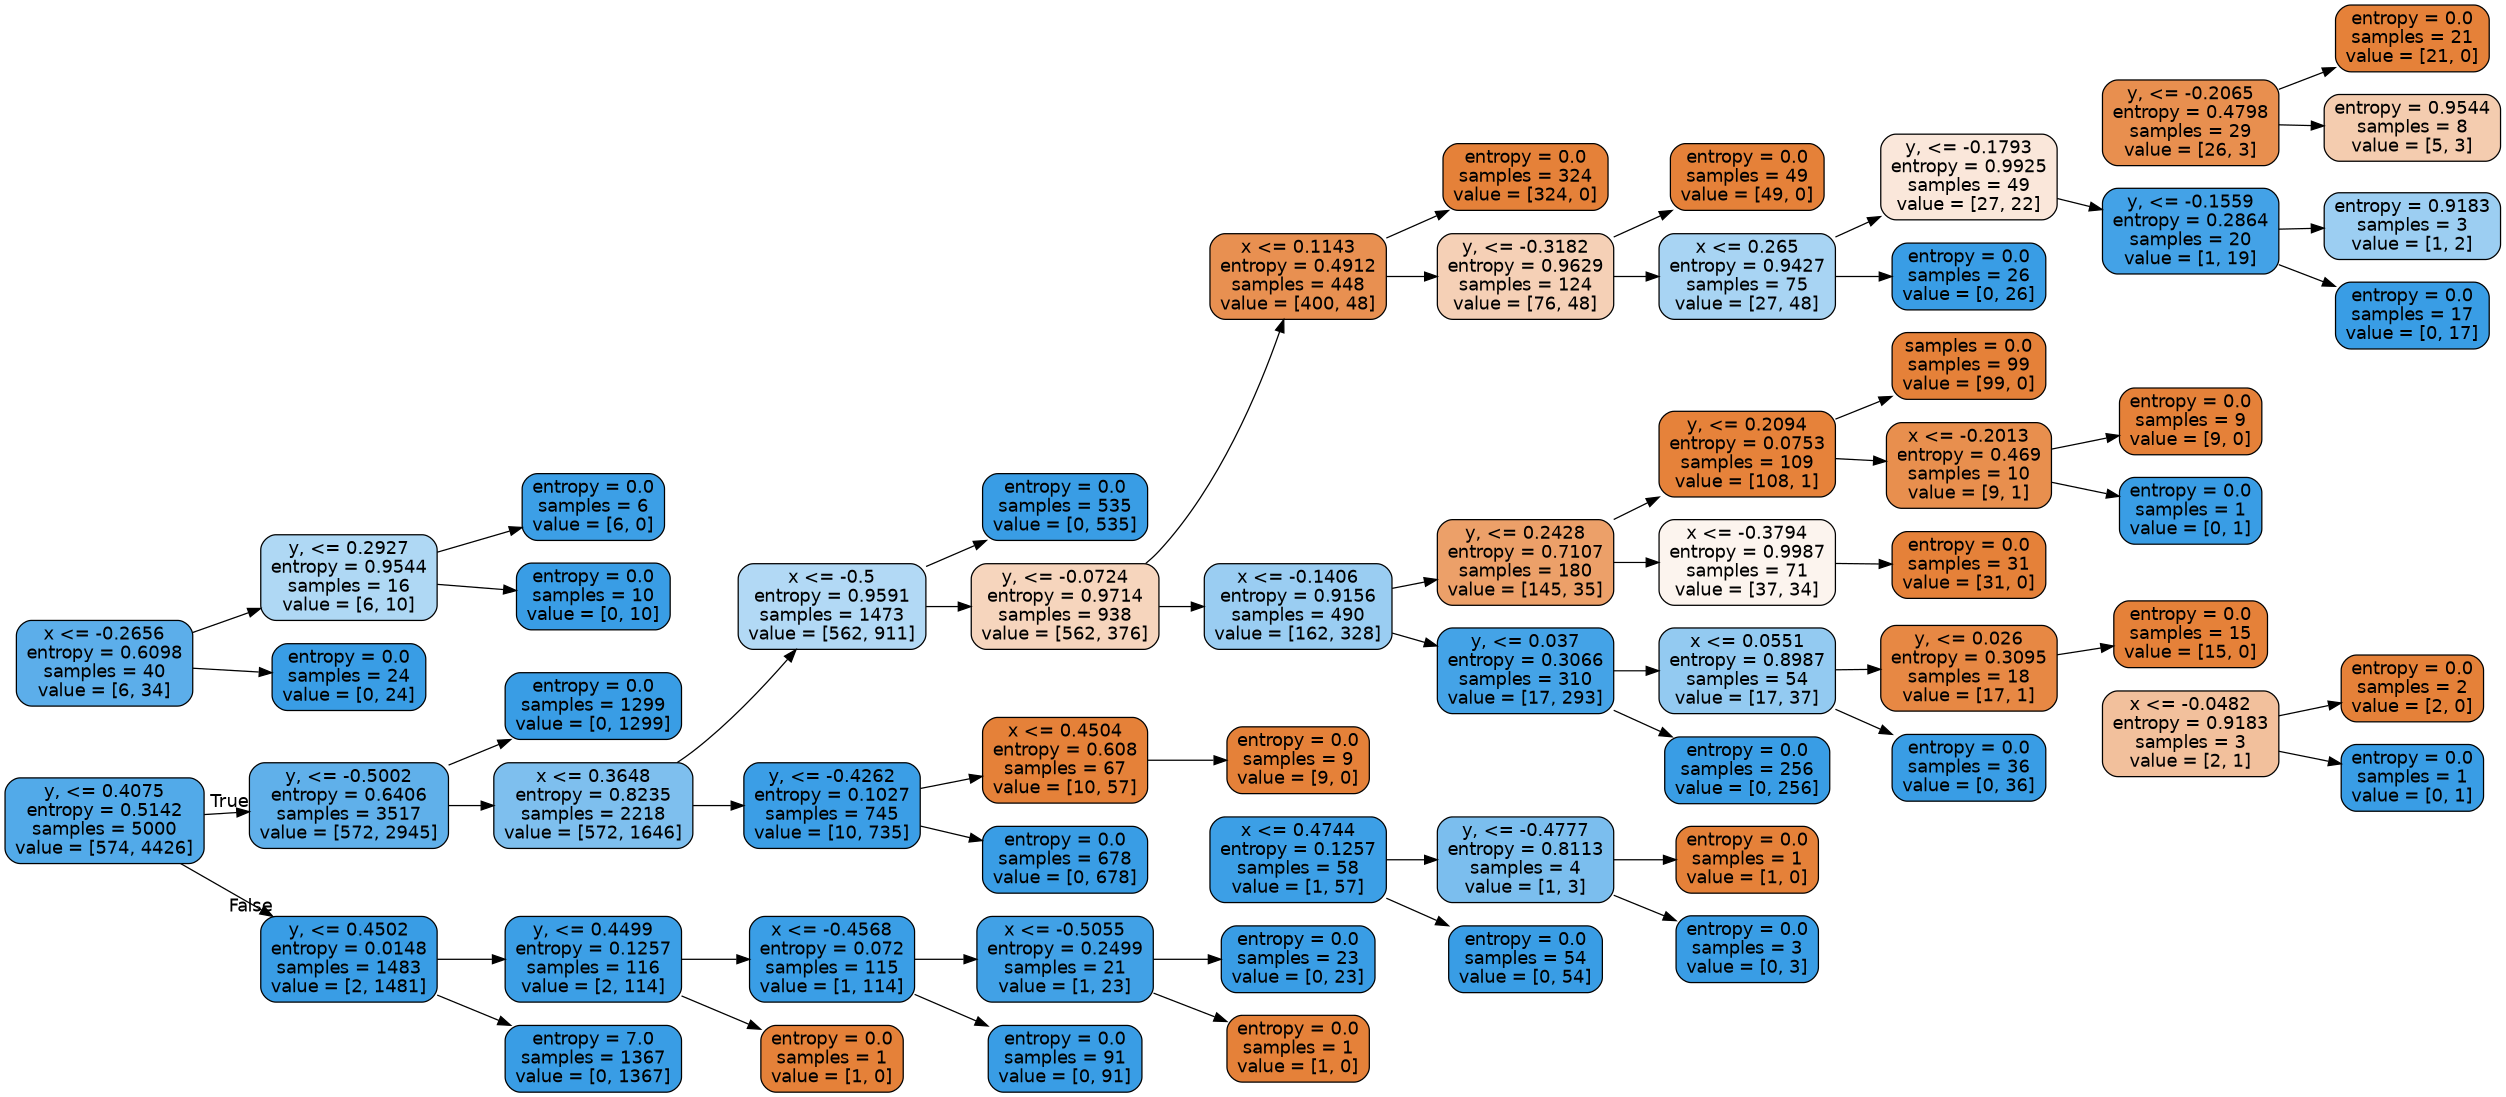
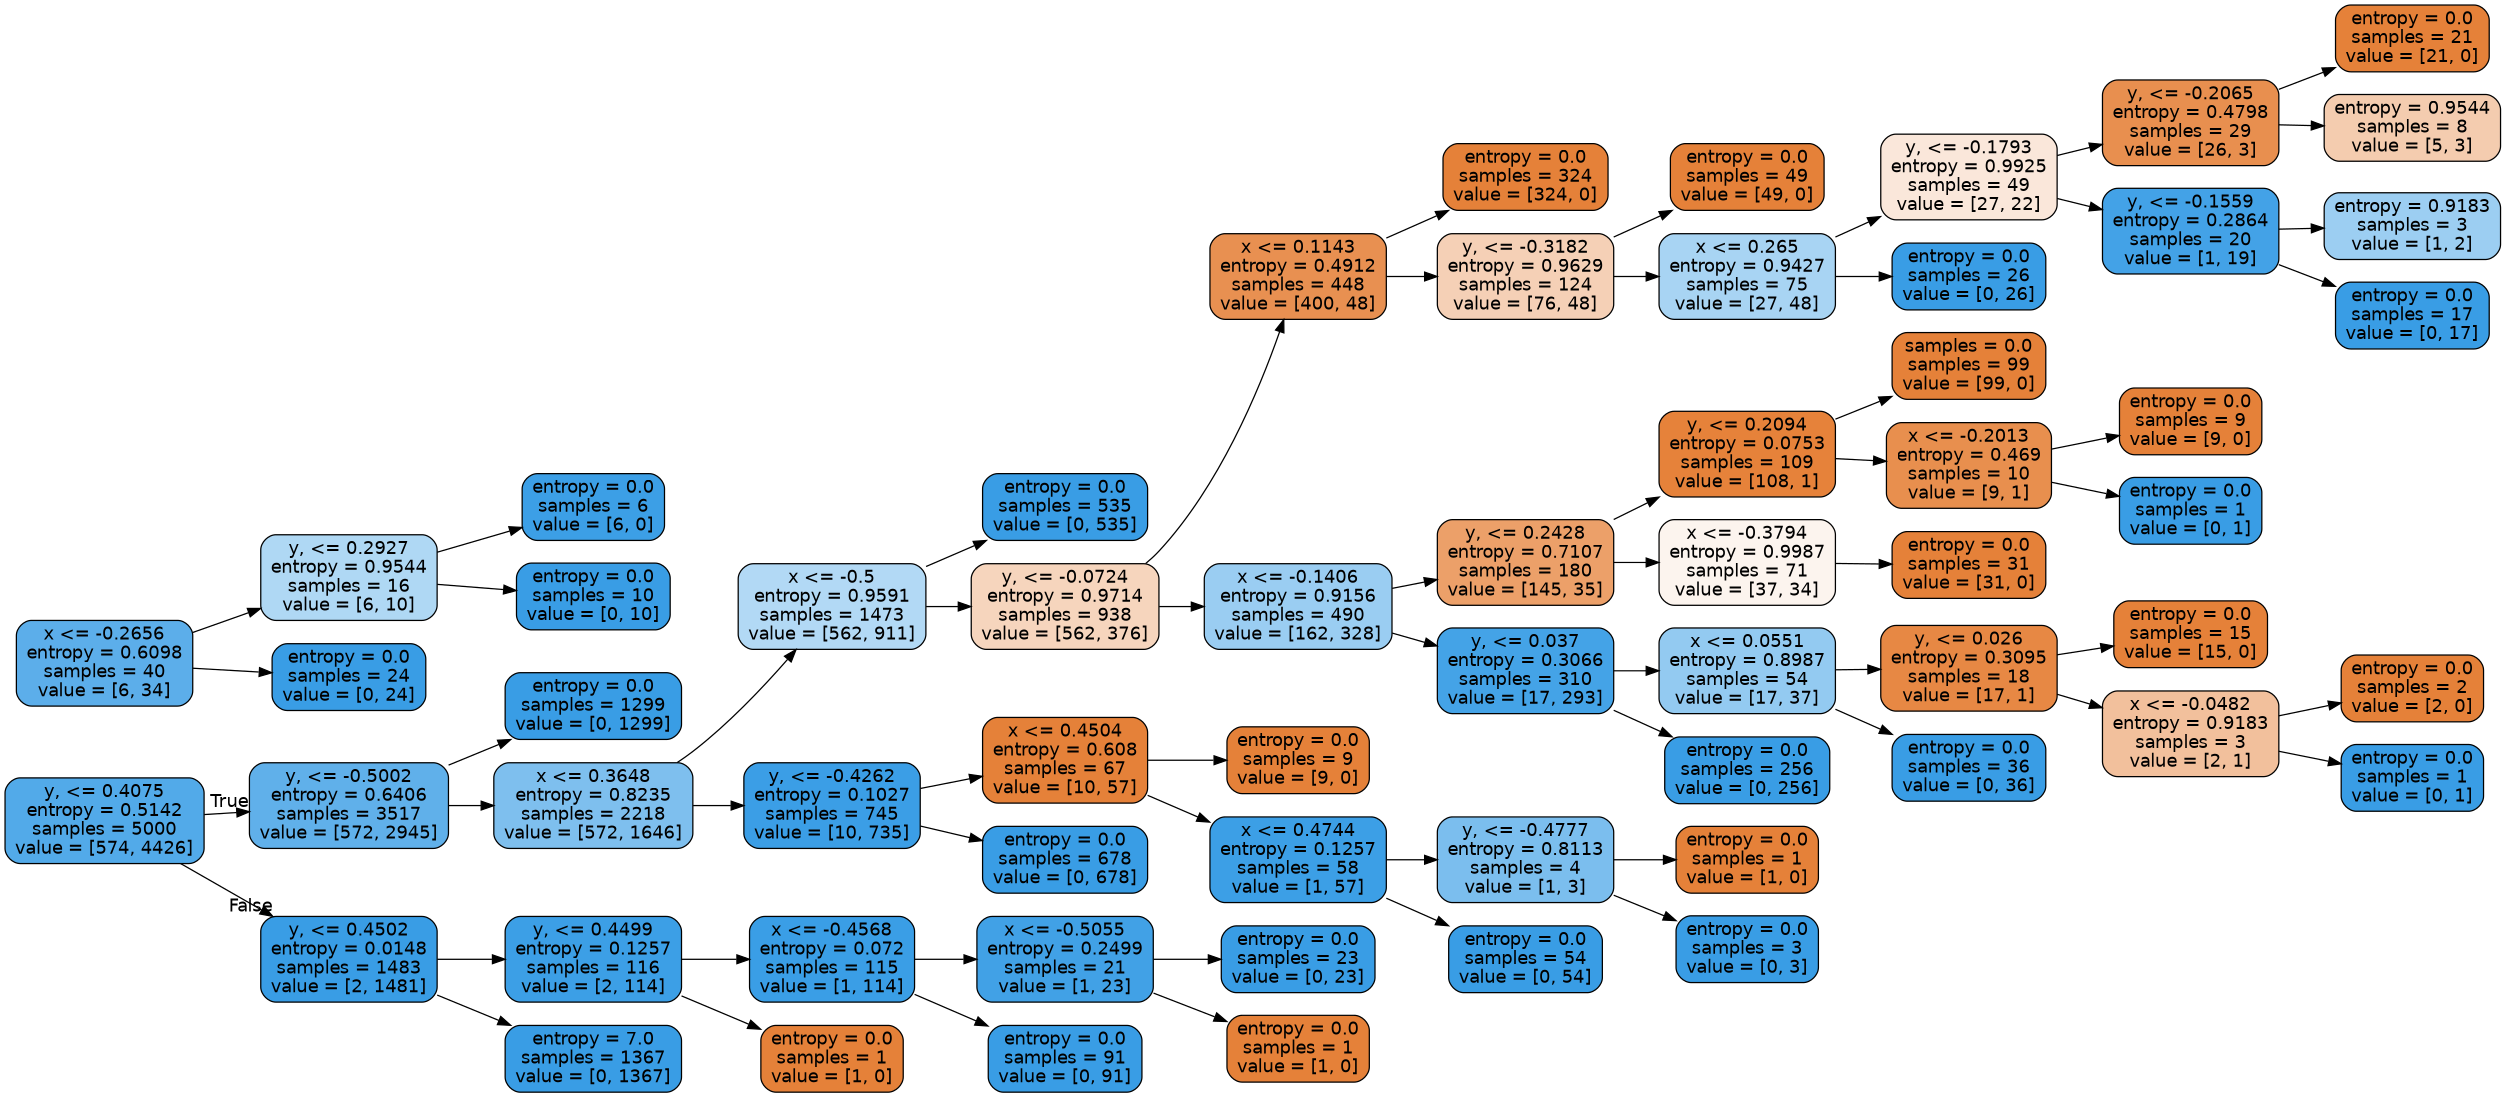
edge "y, <= -0.1793 entropy = 0.9925 samples = 49 value = [27, 22]" -> "y, <= -0.2065 entropy = 0.4798 samples = 29 value = [26, 3]": added
edge "y, <= 0.026 entropy = 0.3095 samples = 18 value = [17, 1]" -> "x <= -0.0482 entropy = 0.9183 samples = 3 value = [2, 1]": added
edge "x <= 0.4504 entropy = 0.608 samples = 67 value = [10, 57]" -> "x <= 0.4744 entropy = 0.1257 samples = 58 value = [1, 57]": added
